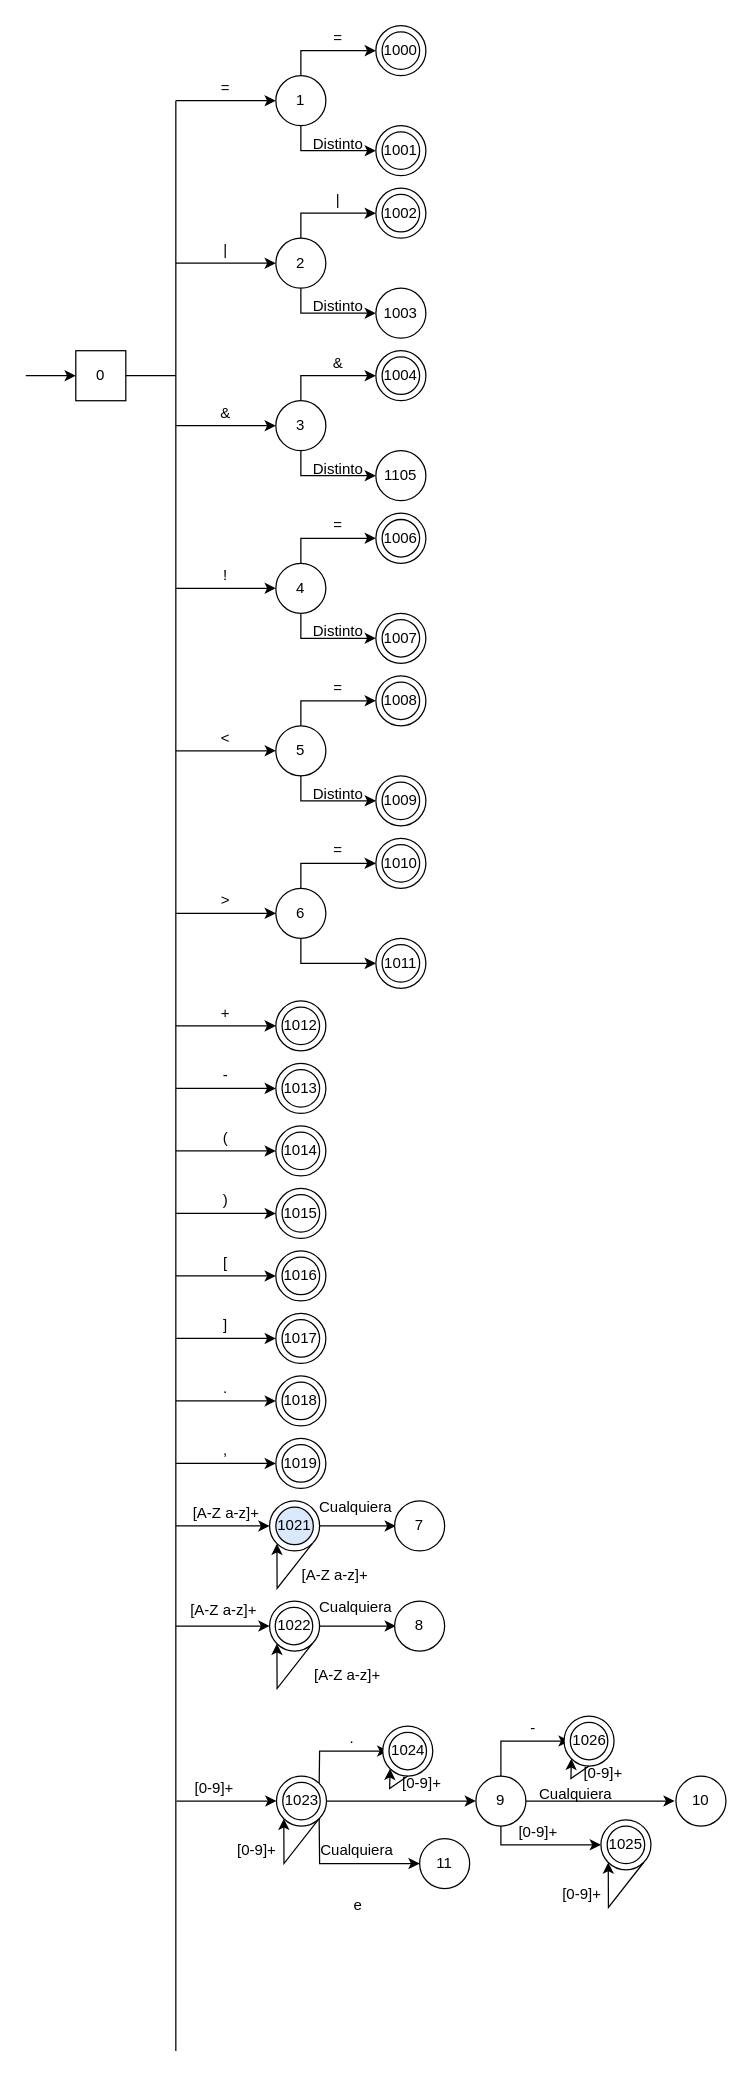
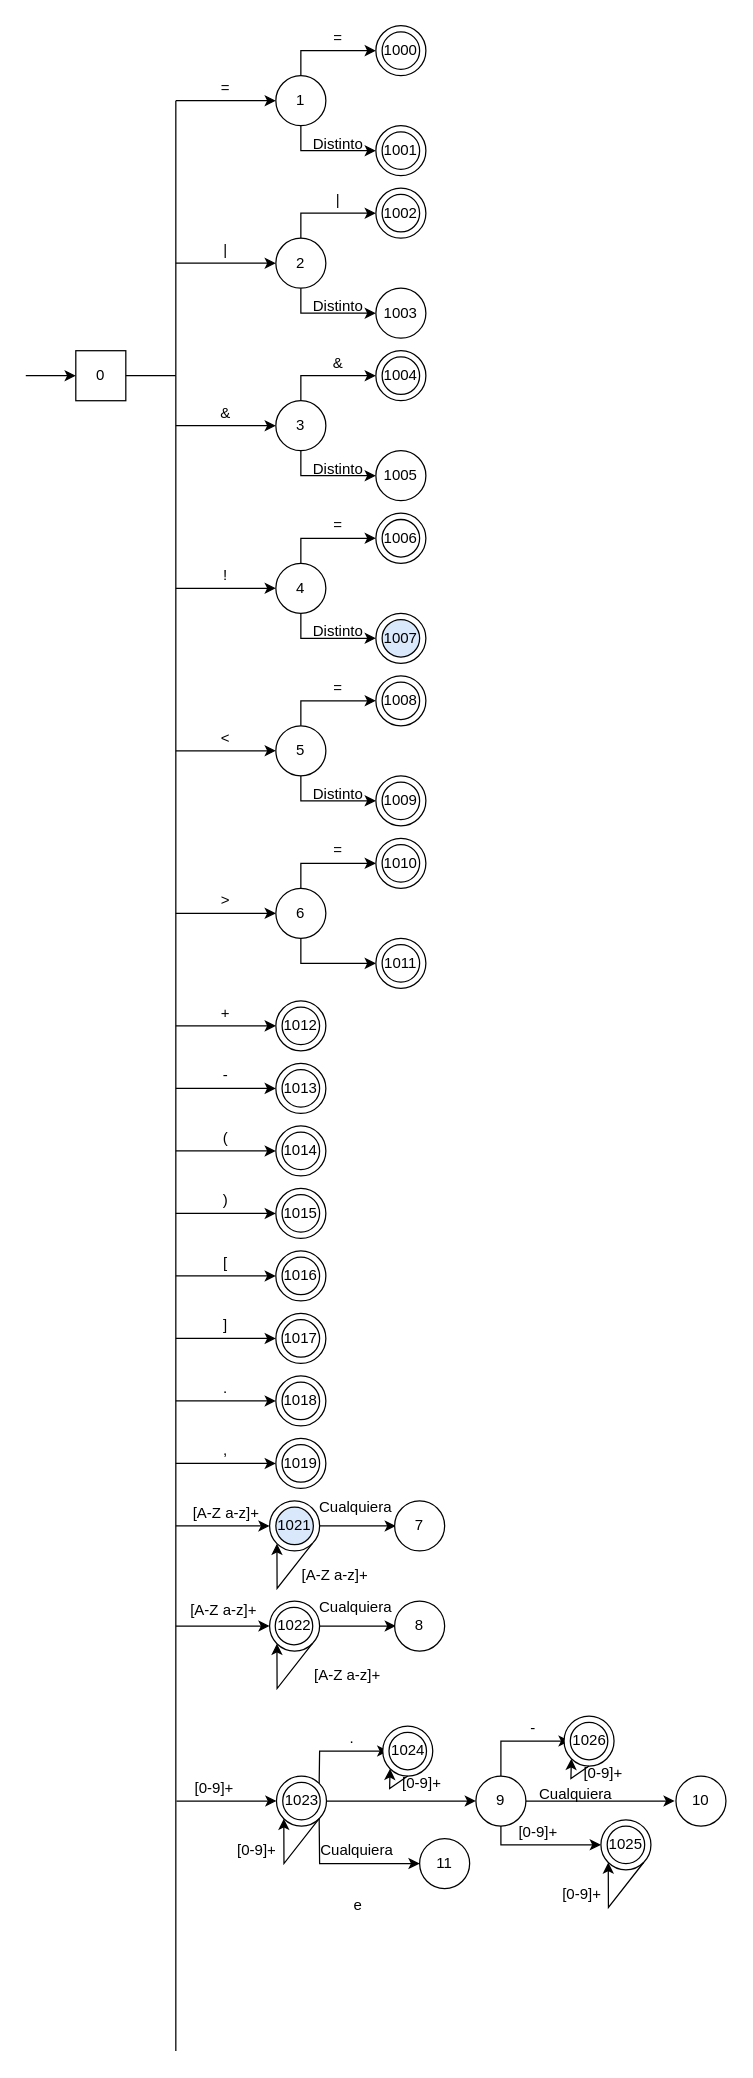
node "1105": label "1105" -> "1005"
node "1007": fillcolor #ffffff -> #dae8fc
